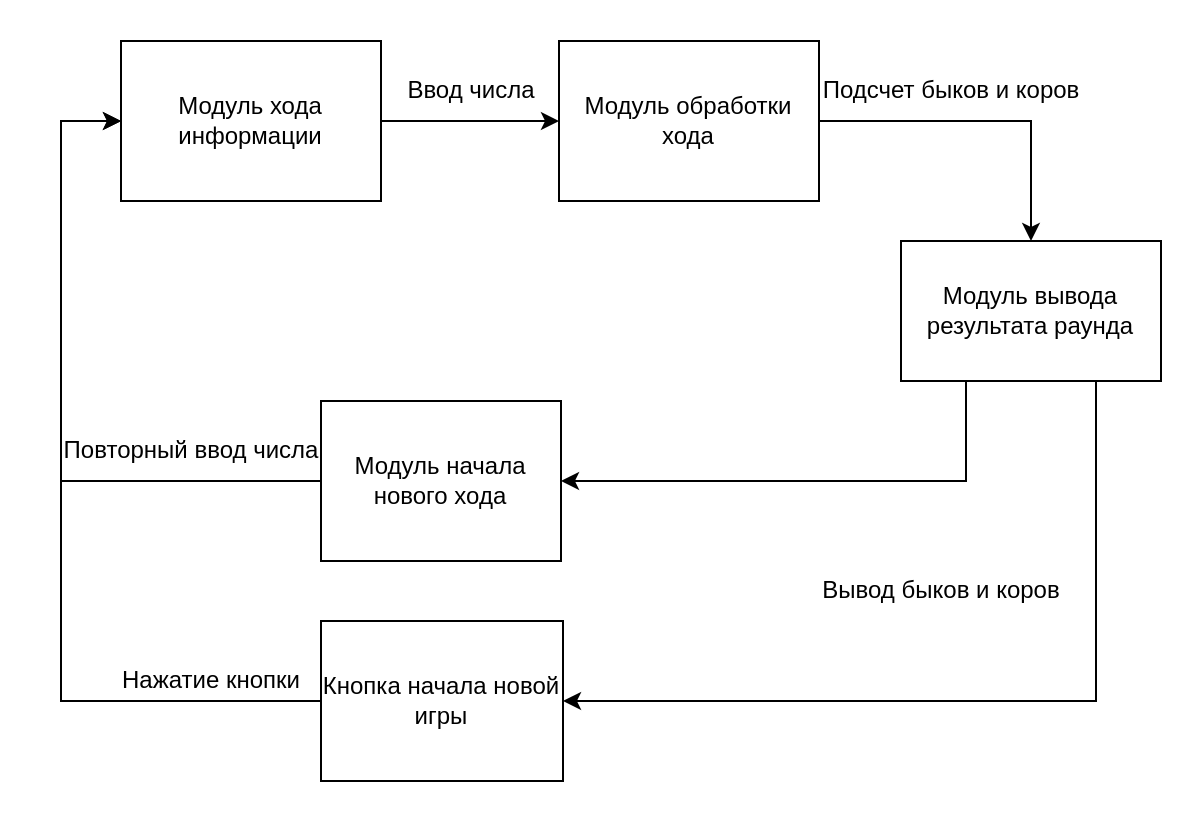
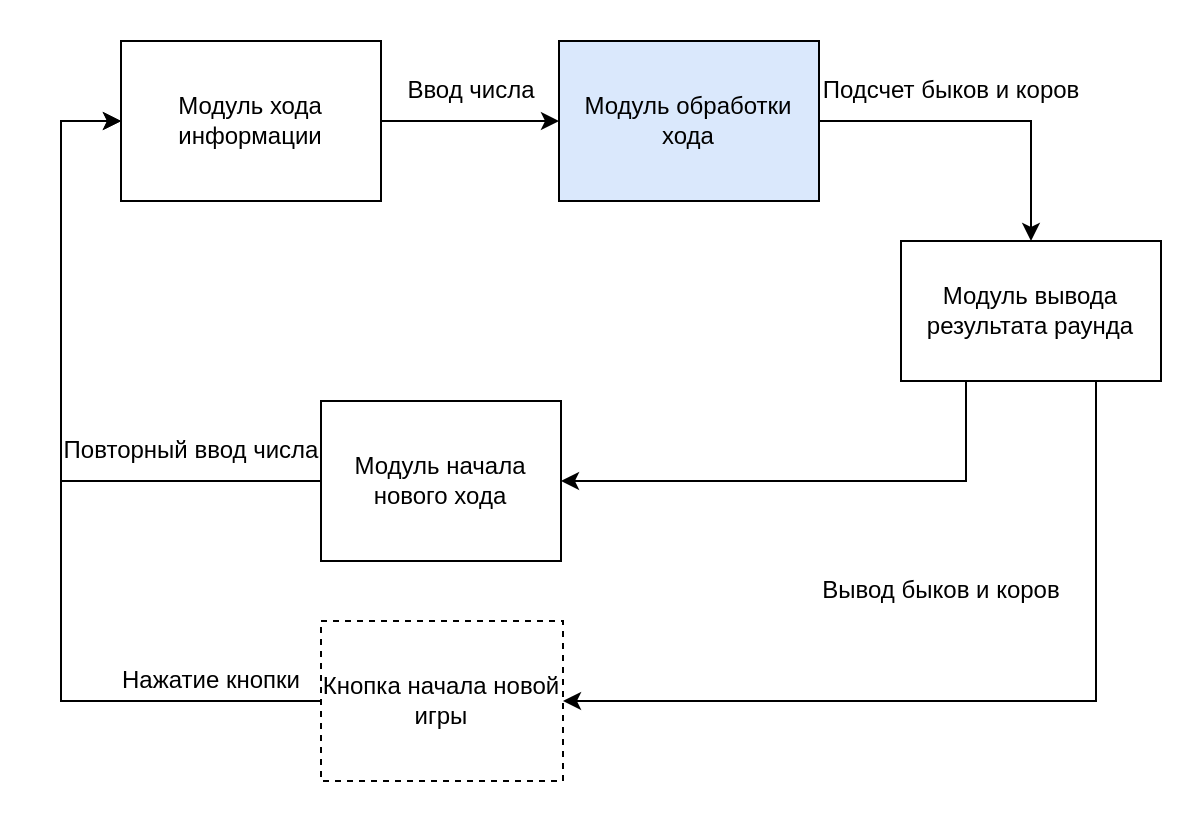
node "Модуль обработки хода": fillcolor #ffffff -> #dae8fc
node "Кнопка начала новой игры": style solid -> dashed
